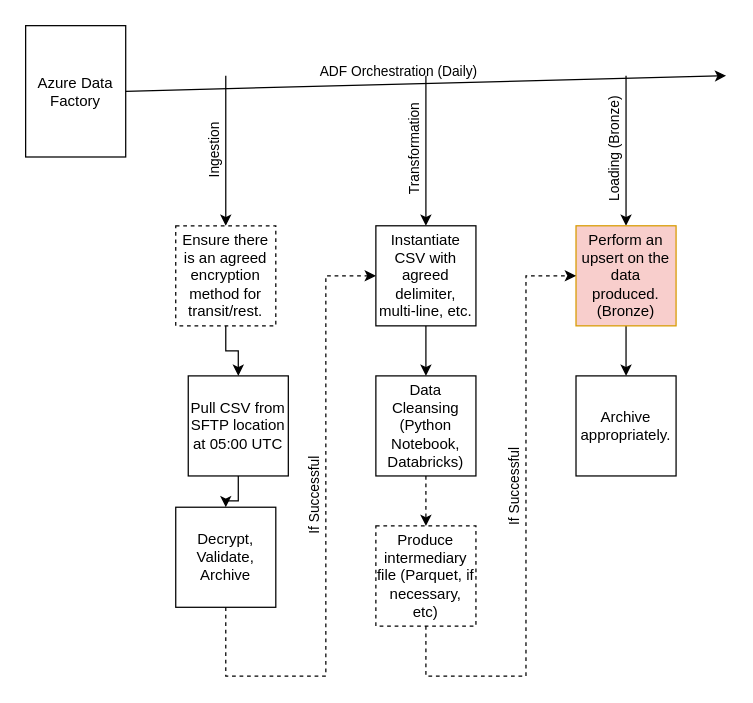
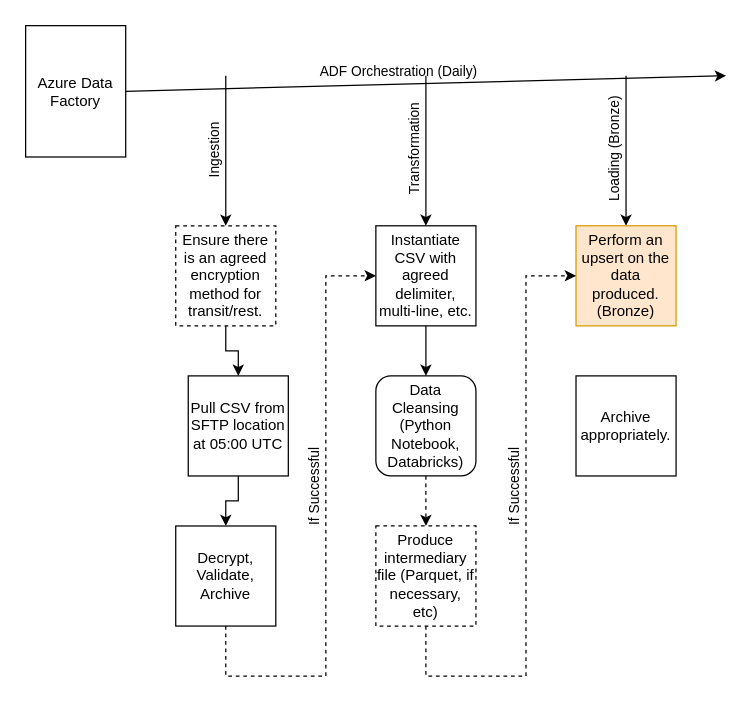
node "Perform an upsert on the data produced. (Bronze)": fillcolor #f8cecc -> #ffe6cc
edge "Perform an upsert on the data produced. (Bronze)" -> "Archive appropriately.": removed
node "Data Cleansing (Python Notebook, Databricks)": shape rectangle -> rounded rectangle
node "Decrypt, Validate, Archive": moved (226, 557) -> (226, 576)
